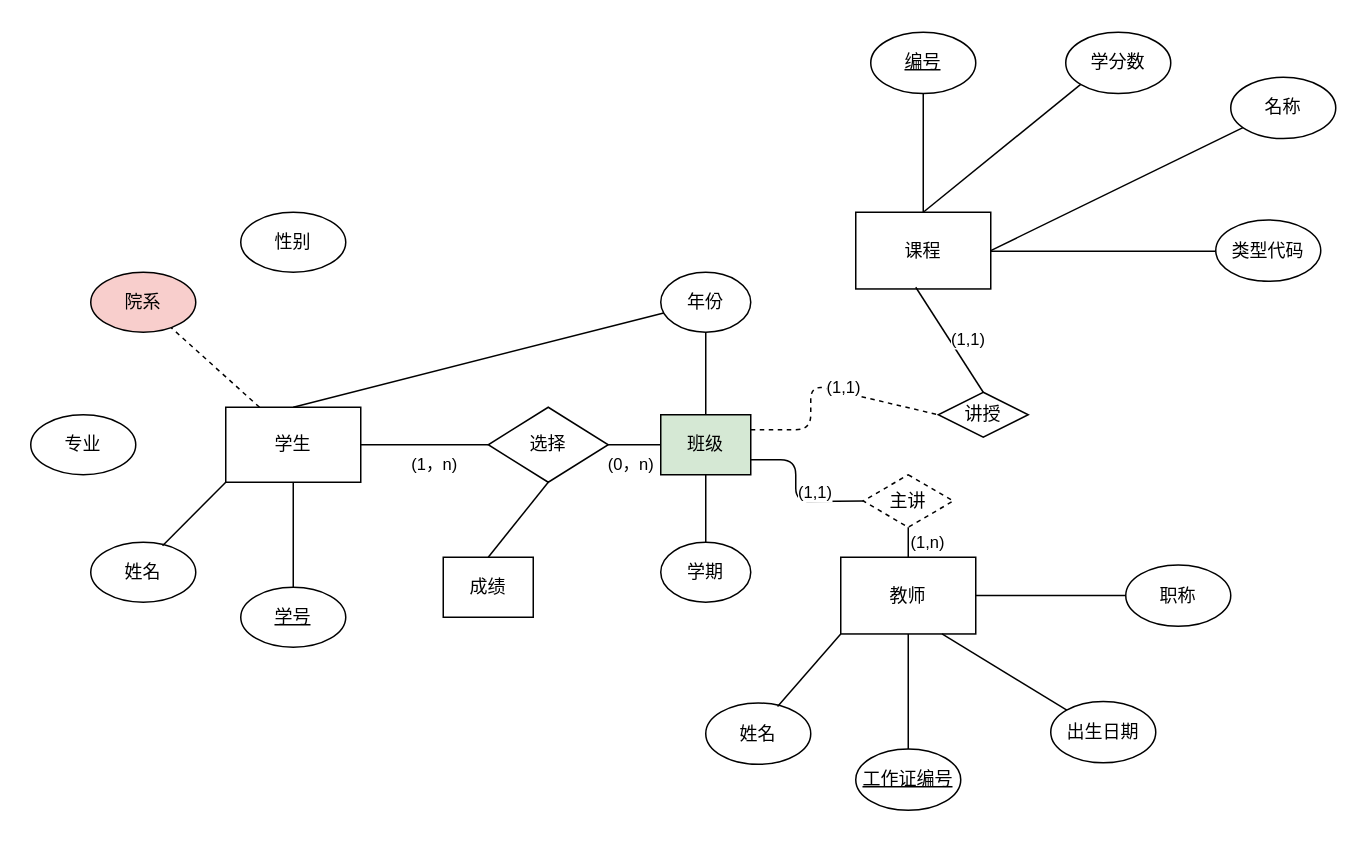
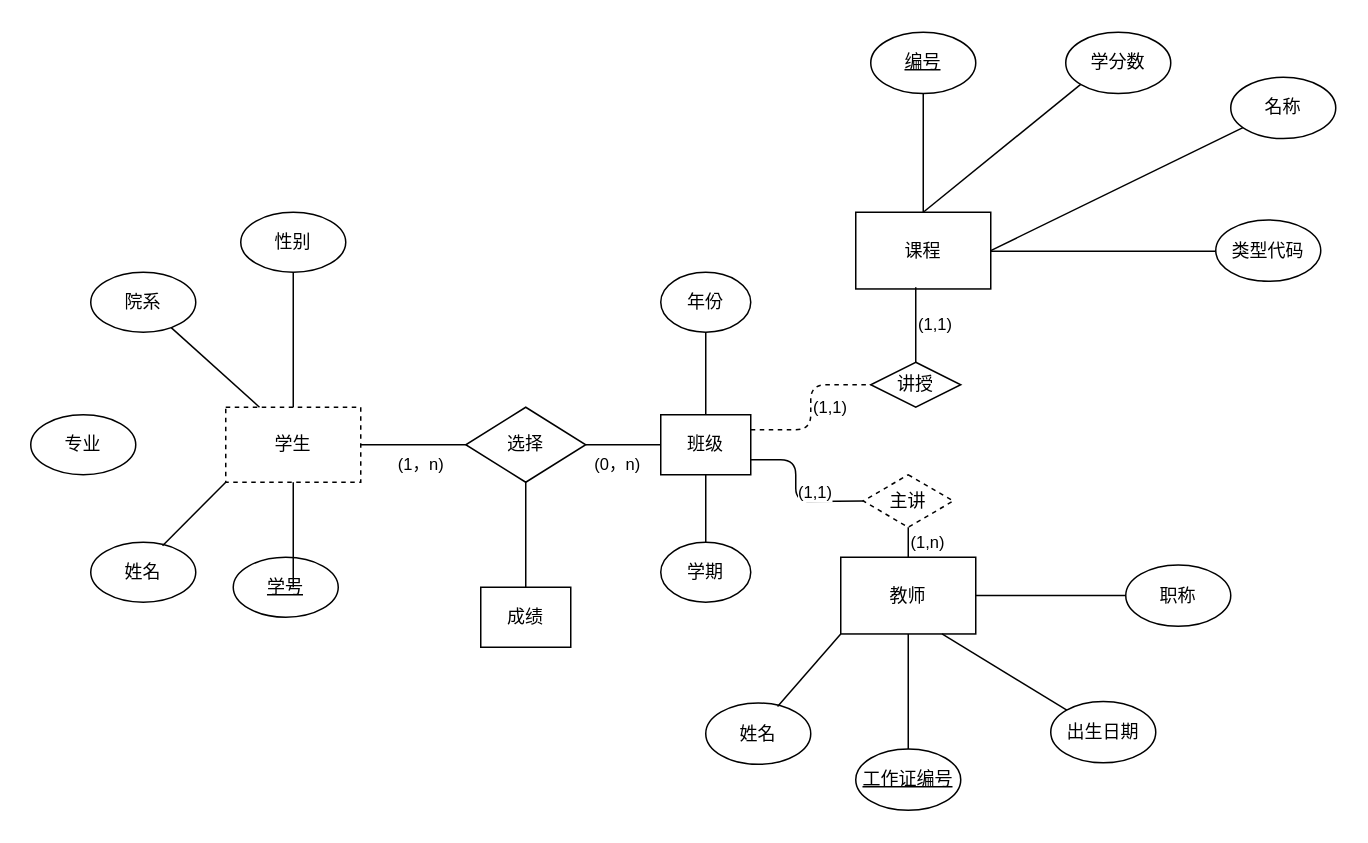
node "院系": fillcolor #f8cecc -> #ffffff
edge "年份" -- "学生": now "性别" -- "学生"
edge "院系" -- "学生": style dashed -> solid
node "讲授": moved (983, 415) -> (916, 385)
node "学生": style solid -> dashed
node "选择": moved (548, 445) -> (526, 445)
node "班级": fillcolor #d5e8d4 -> #ffffff
node "成绩": moved (488, 587) -> (526, 617)
node "学号": moved (293, 617) -> (286, 587)
